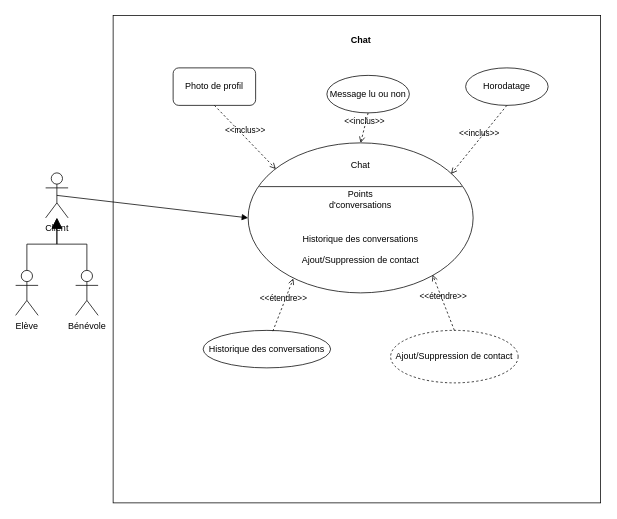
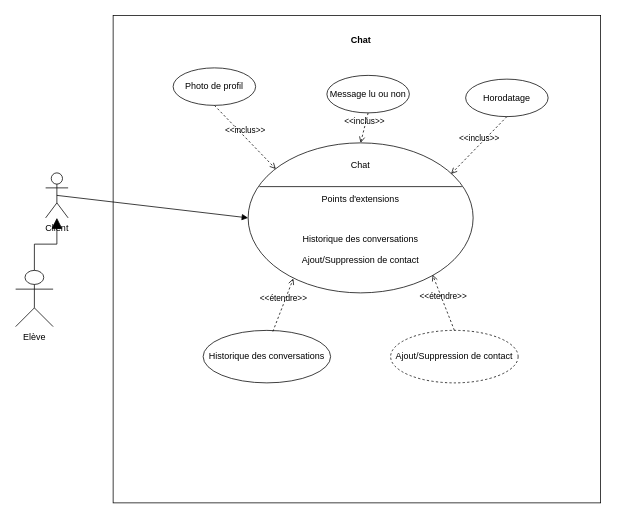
node "Photo de profil": shape rounded rectangle -> ellipse
node "Horodatage": moved (507, 87) -> (507, 98)
node "Points d'conversations": label "Points d'conversations" -> "Points d'extensions"
edge "Bénévole" -> "Client": removed
node "Elève": size 23x45 -> 38x56
node "Bénévole": removed
node "Historique des conversations": size 128x38 -> 128x53
